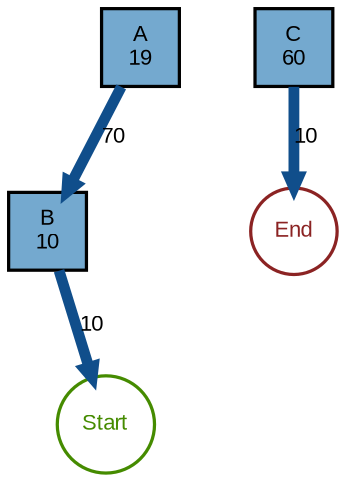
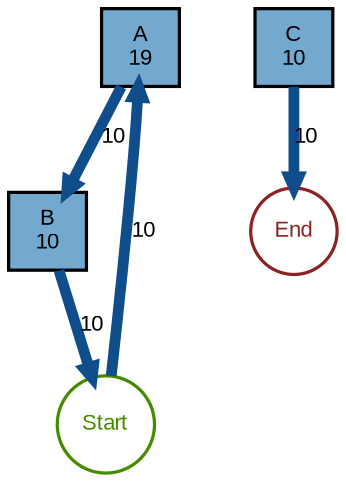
node "C 60": label "C 60" -> "C 10"
edge "A 19" -> "B 10": label "70" -> "10"
edge "Start" -> "A 19": added, label "10"
